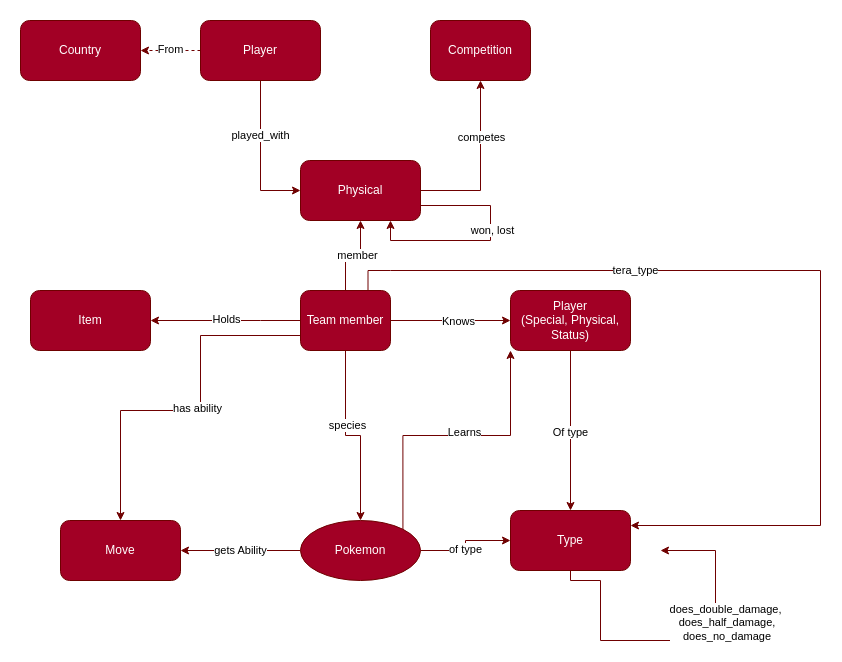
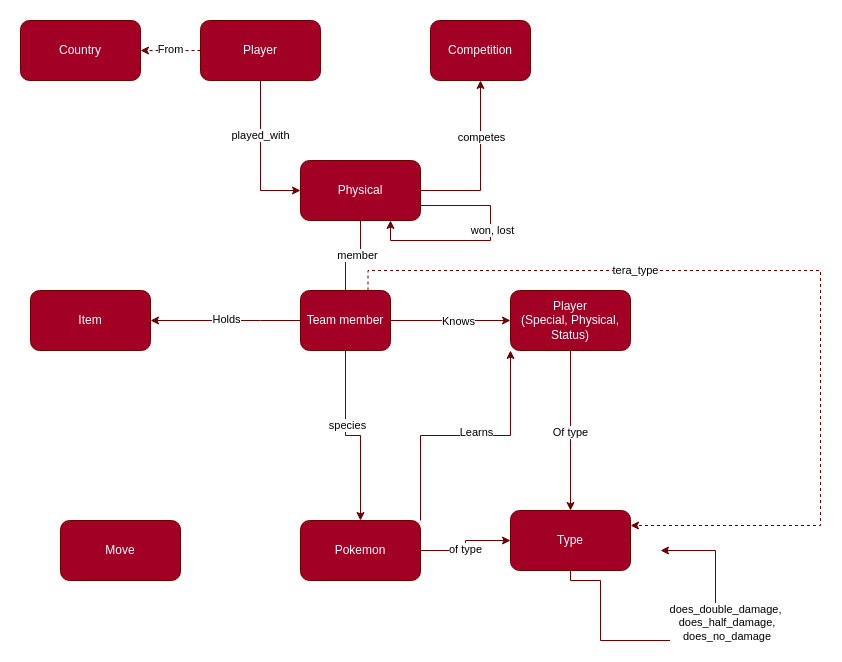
edge "Team member" -> "Physical": arrowhead classic -> none
edge "Team member" -> "Type": style solid -> dashed
edge "Team member" -> "Move": removed, label "has ability"
edge "Pokemon" -> "Move": removed, label "gets Ability"
node "Pokemon": shape ellipse -> rounded rectangle
